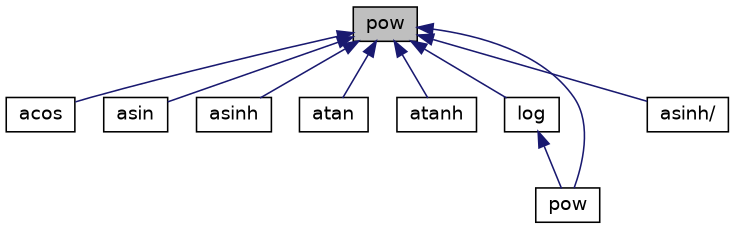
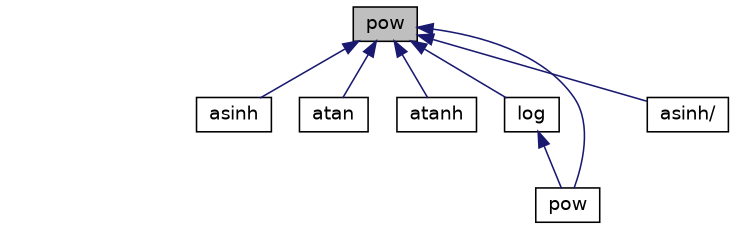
node "acos": removed
node "asin": removed
